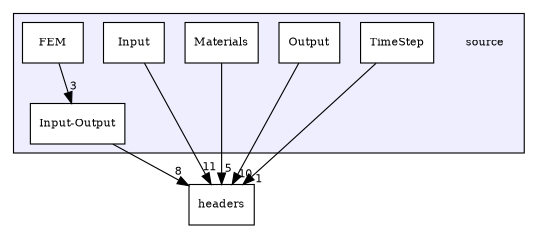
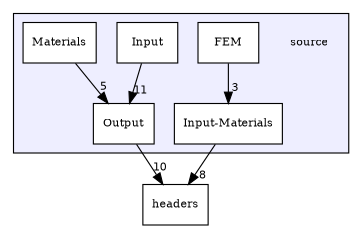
node "TimeStep": removed
edge "Materials" -> "headers": now "Materials" -> "Output"
edge "Input" -> "headers": now "Input" -> "Output"
node "Input-Output": label "Input-Output" -> "Input-Materials"
